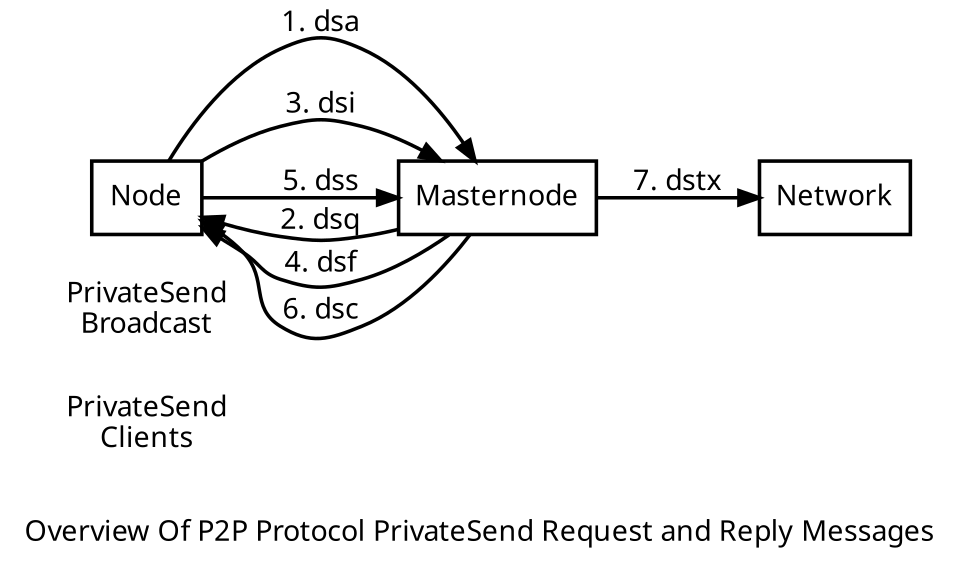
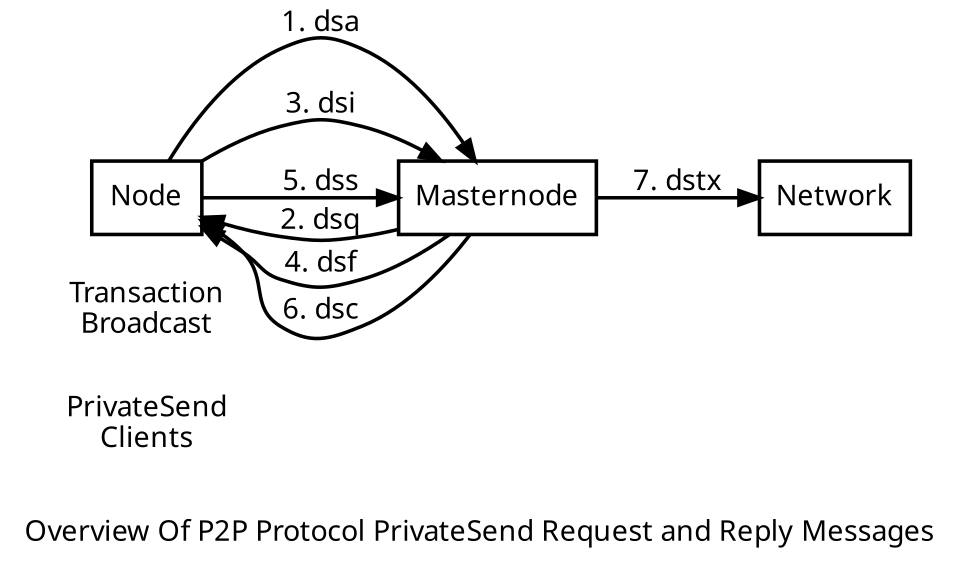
node "PrivateSend Broadcast": label "PrivateSend Broadcast" -> "Transaction Broadcast"
